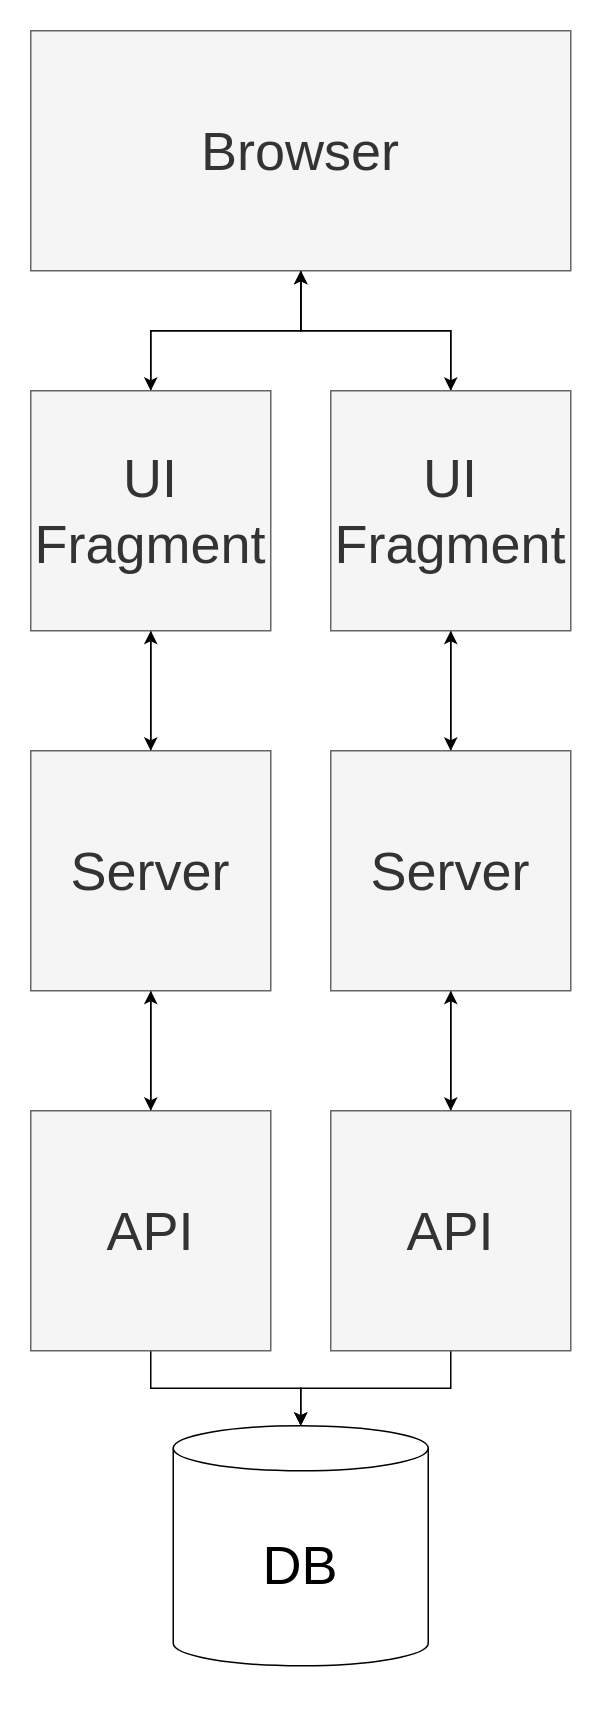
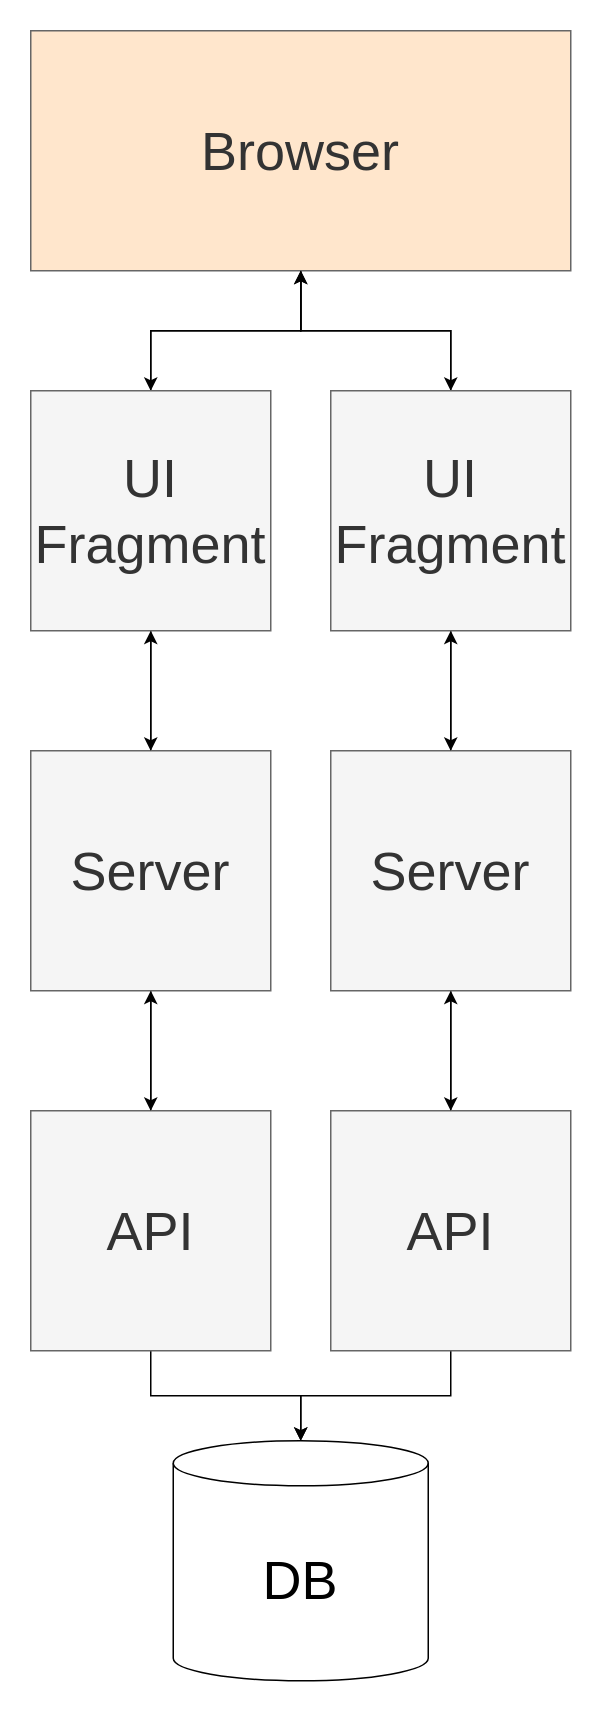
node "Browser": fillcolor #f5f5f5 -> #ffe6cc
node "DB": moved (301, 1546) -> (301, 1561)
